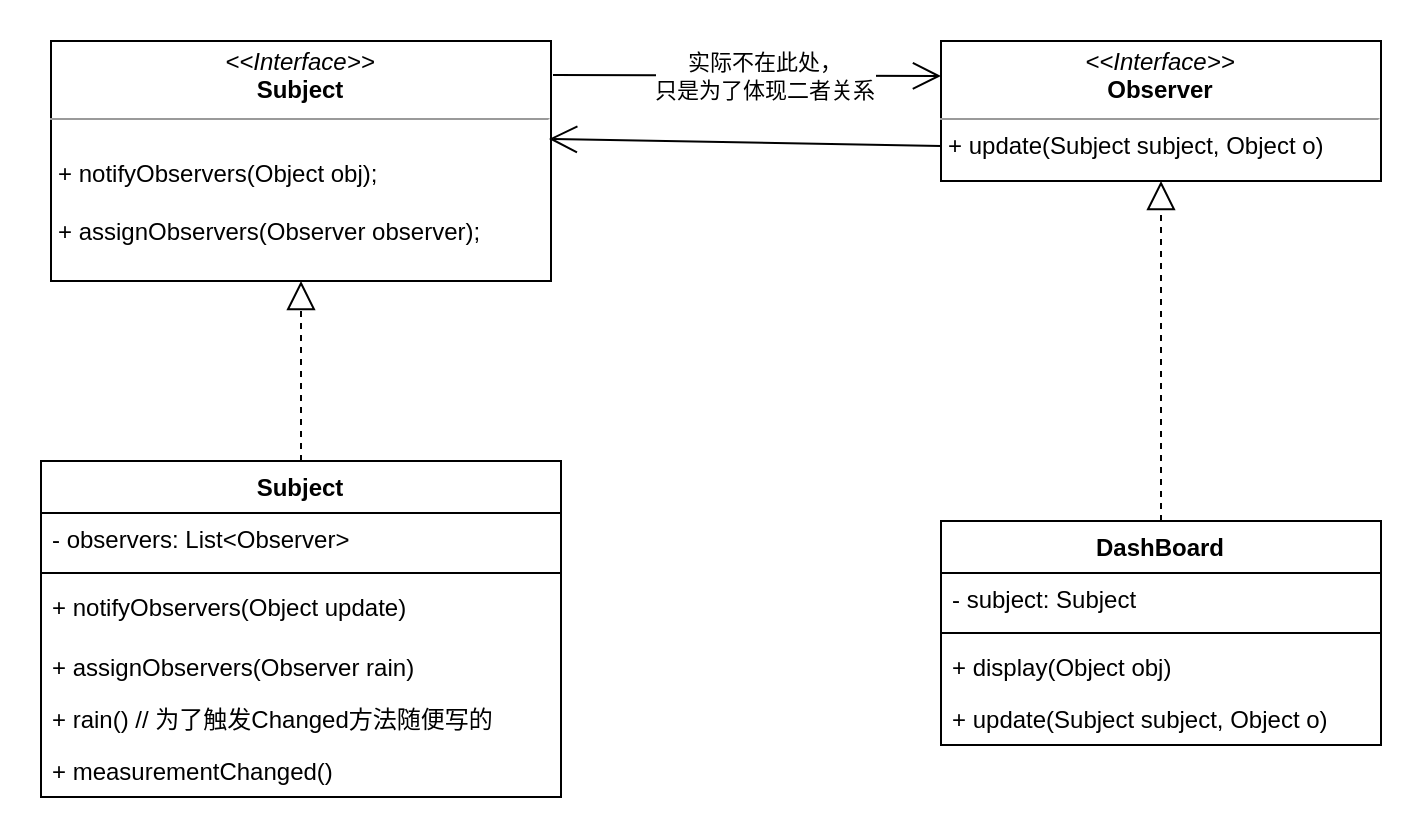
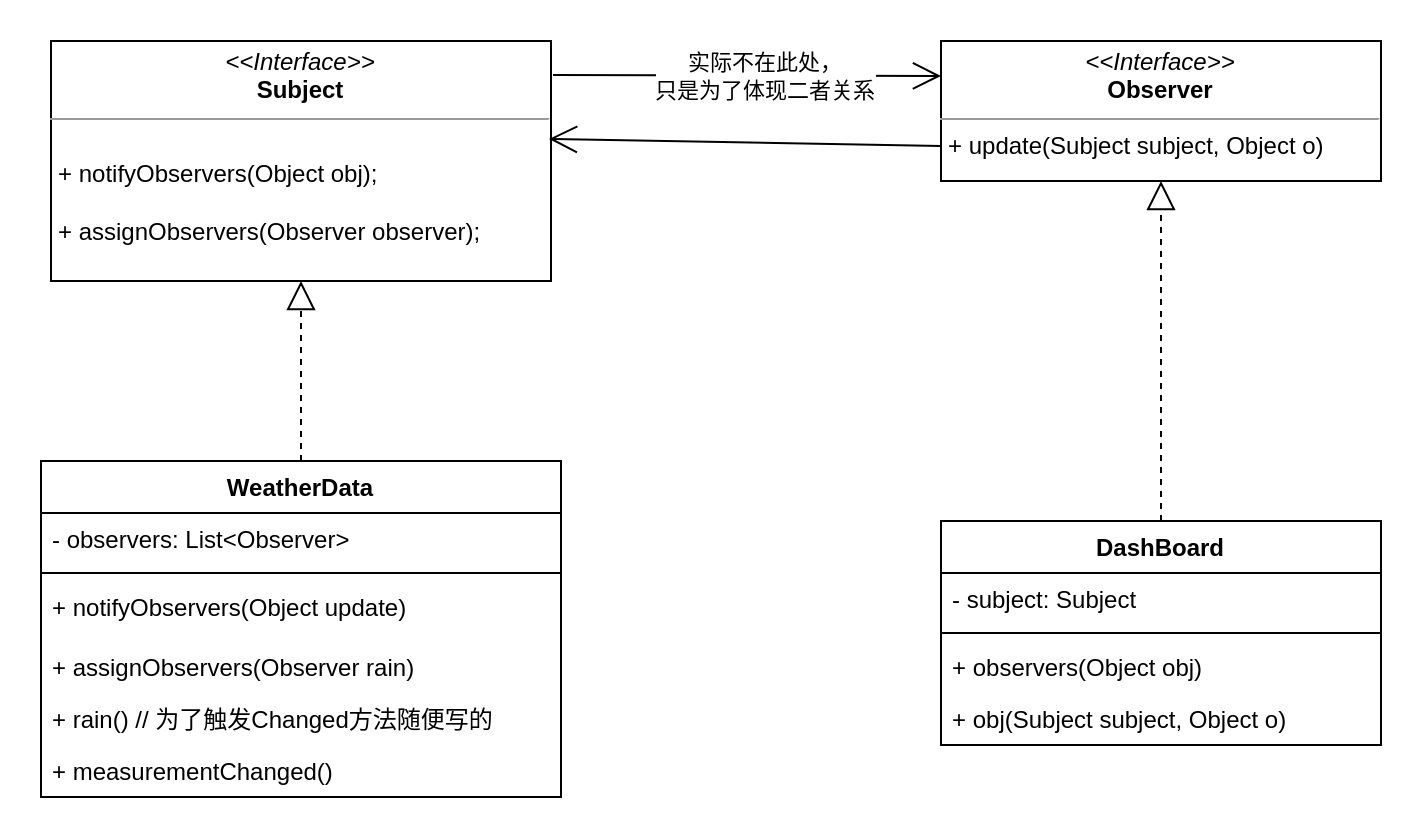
node "Subject": label "Subject" -> "WeatherData"
node "+ display(Object obj)": label "+ display(Object obj)" -> "+ observers(Object obj)"
node "+ update(Subject subject, Object o)": label "+ update(Subject subject, Object o)" -> "+ obj(Subject subject, Object o)"
